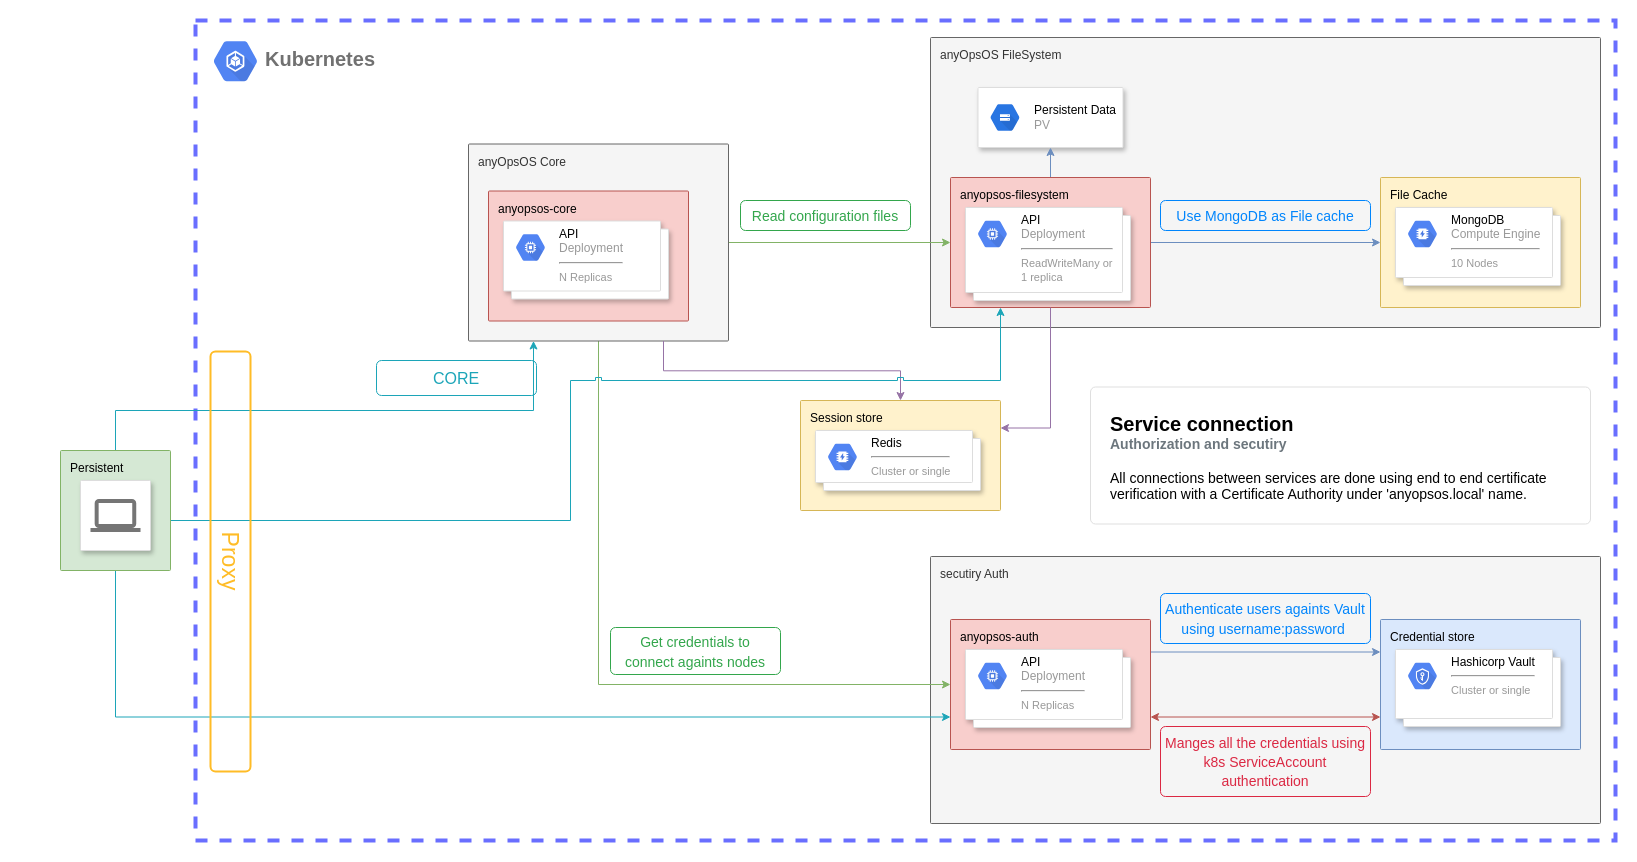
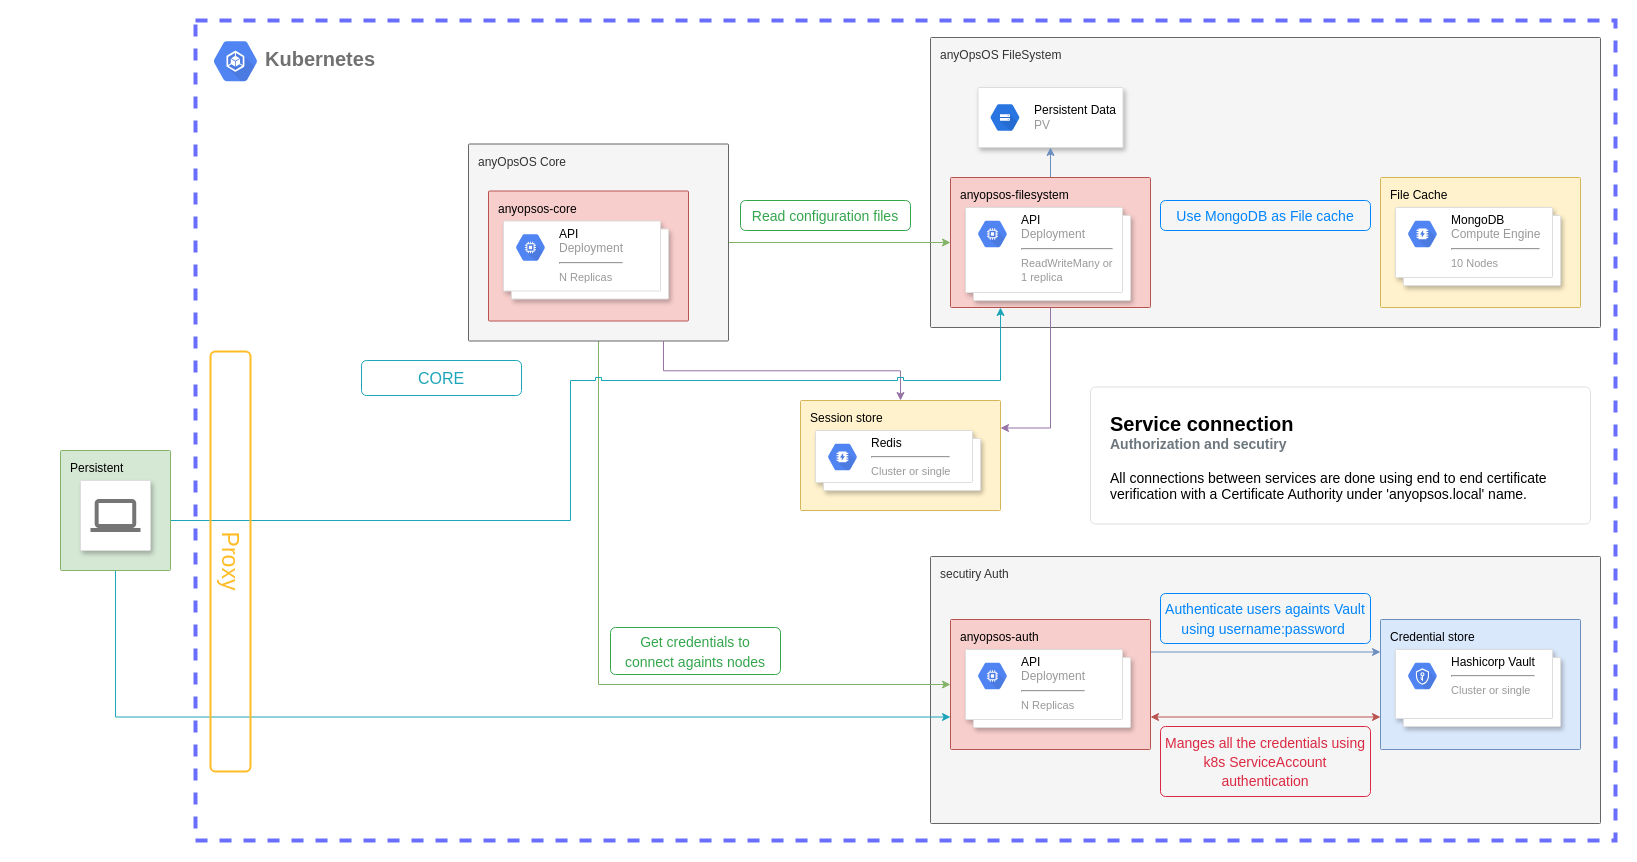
edge "anyopsos-filesystem" -> "File Cache": removed
node "CORE": moved (457, 378) -> (442, 378)
edge "Persistent" -> "anyOpsOS Core": removed
